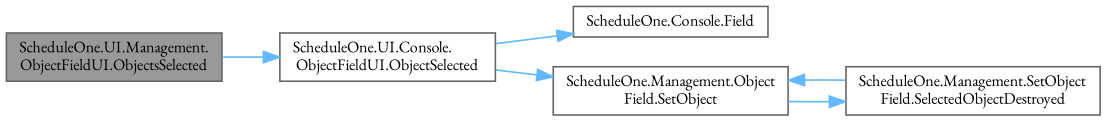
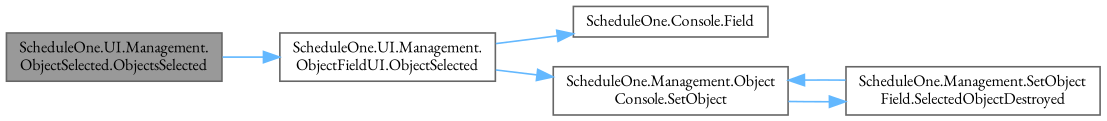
node "ScheduleOne.UI.Management. ObjectFieldUI.ObjectsSelected": label "ScheduleOne.UI.Management. ObjectFieldUI.ObjectsSelected" -> "ScheduleOne.UI.Management. ObjectSelected.ObjectsSelected"
node "ScheduleOne.UI.Console. ObjectFieldUI.ObjectSelected": label "ScheduleOne.UI.Console. ObjectFieldUI.ObjectSelected" -> "ScheduleOne.UI.Management. ObjectFieldUI.ObjectSelected"
node "ScheduleOne.Management.Object Field.SetObject": label "ScheduleOne.Management.Object Field.SetObject" -> "ScheduleOne.Management.Object Console.SetObject"
